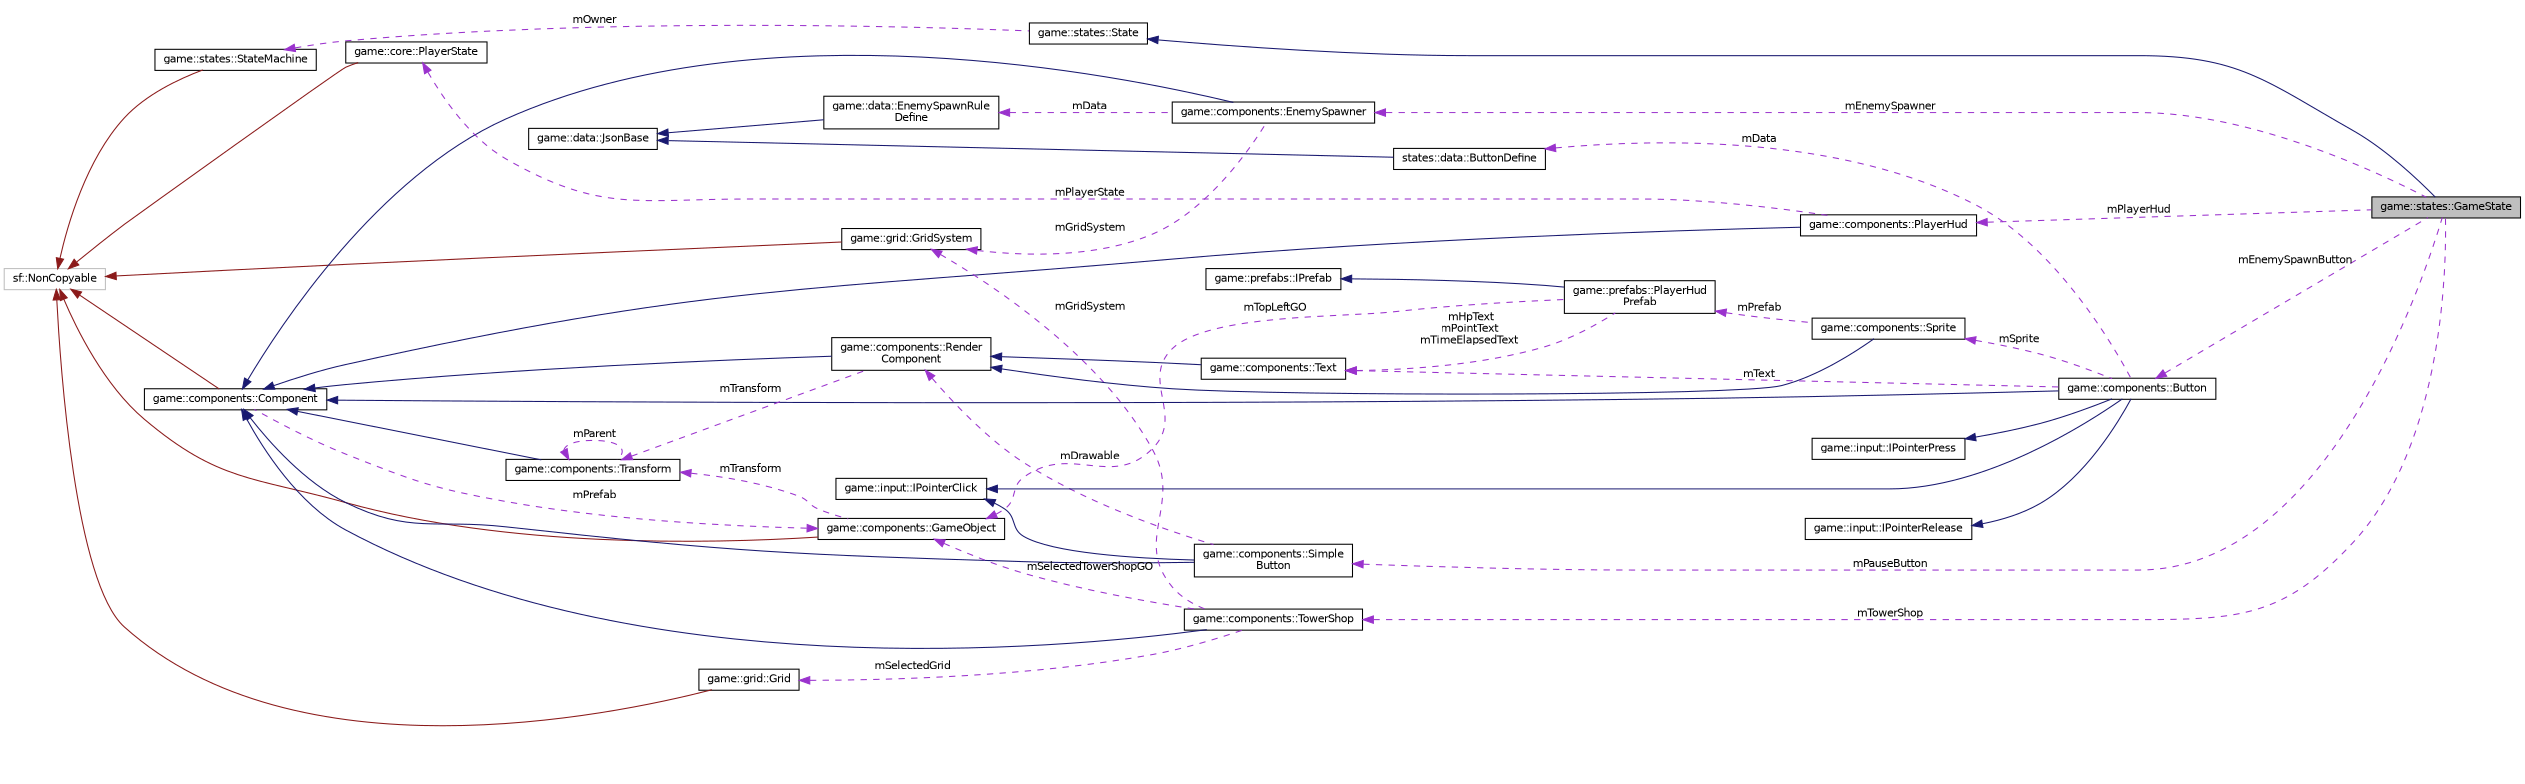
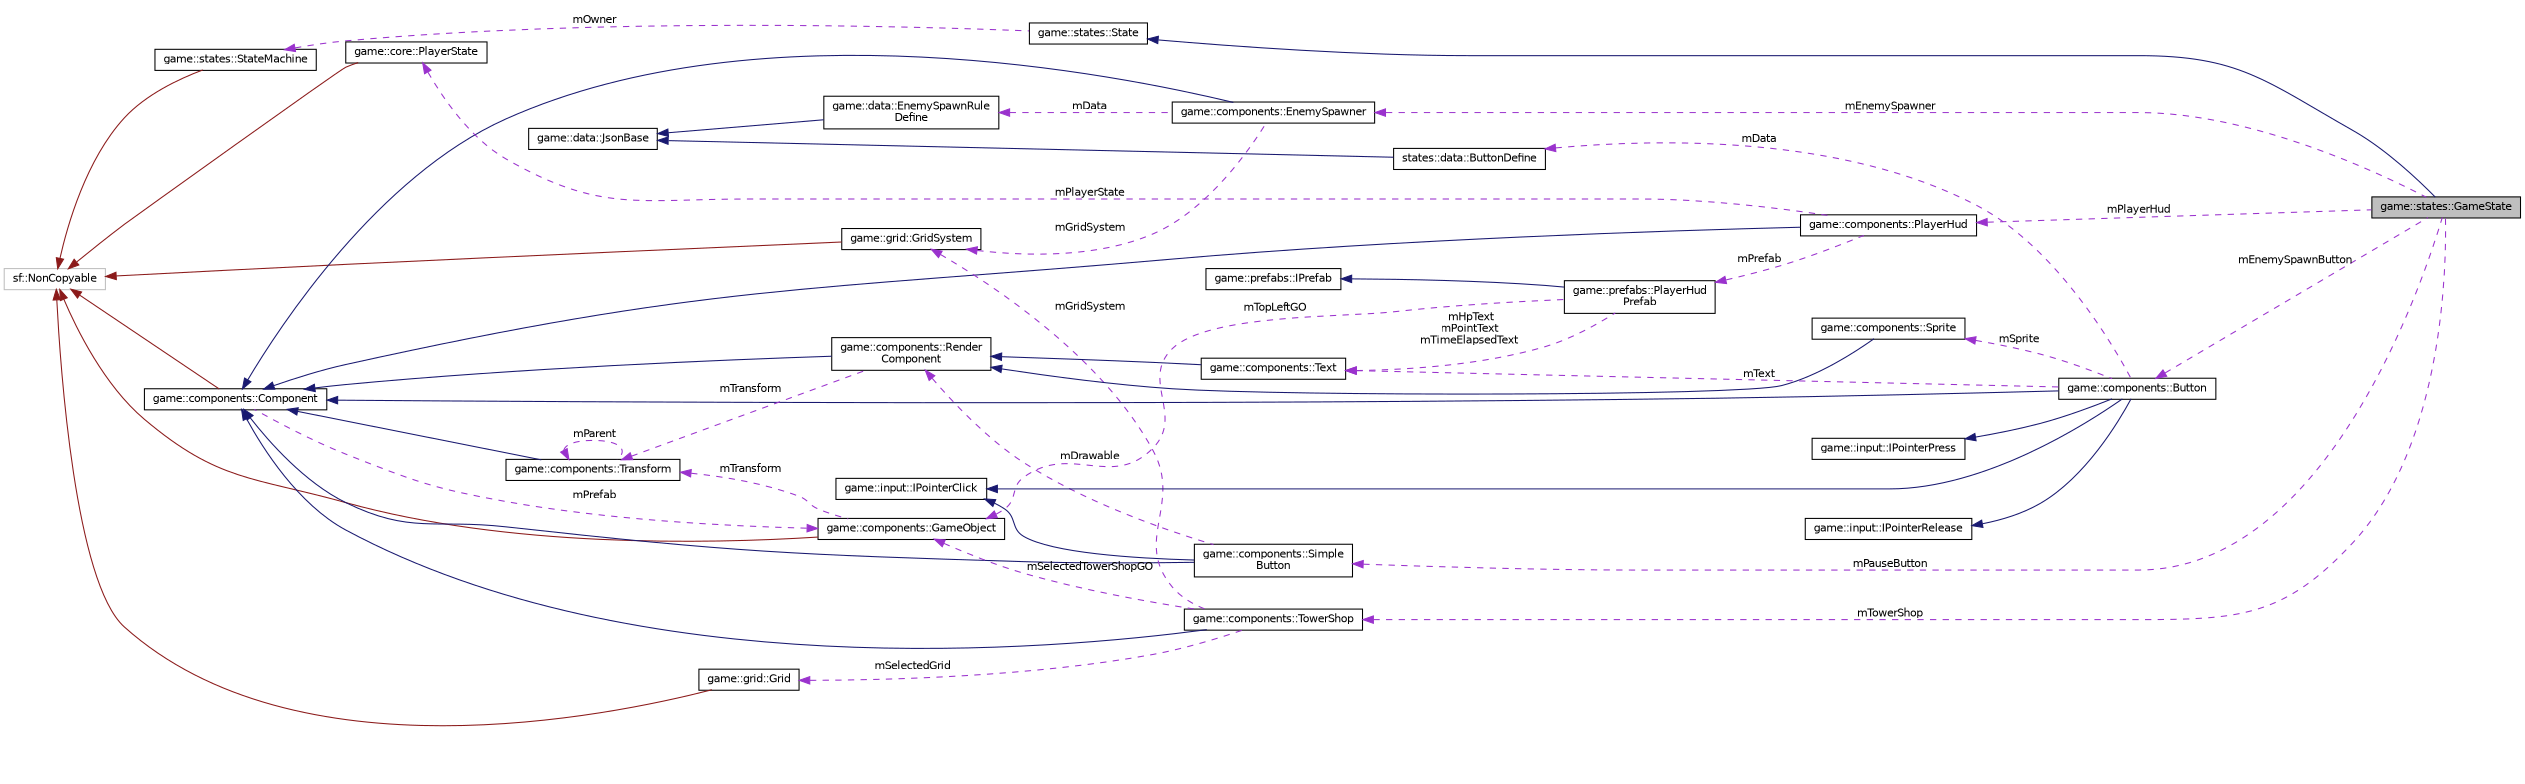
edge "game::components::Sprite" -> "game::prefabs::PlayerHud Prefab": now "game::components::PlayerHud" -> "game::prefabs::PlayerHud Prefab"
